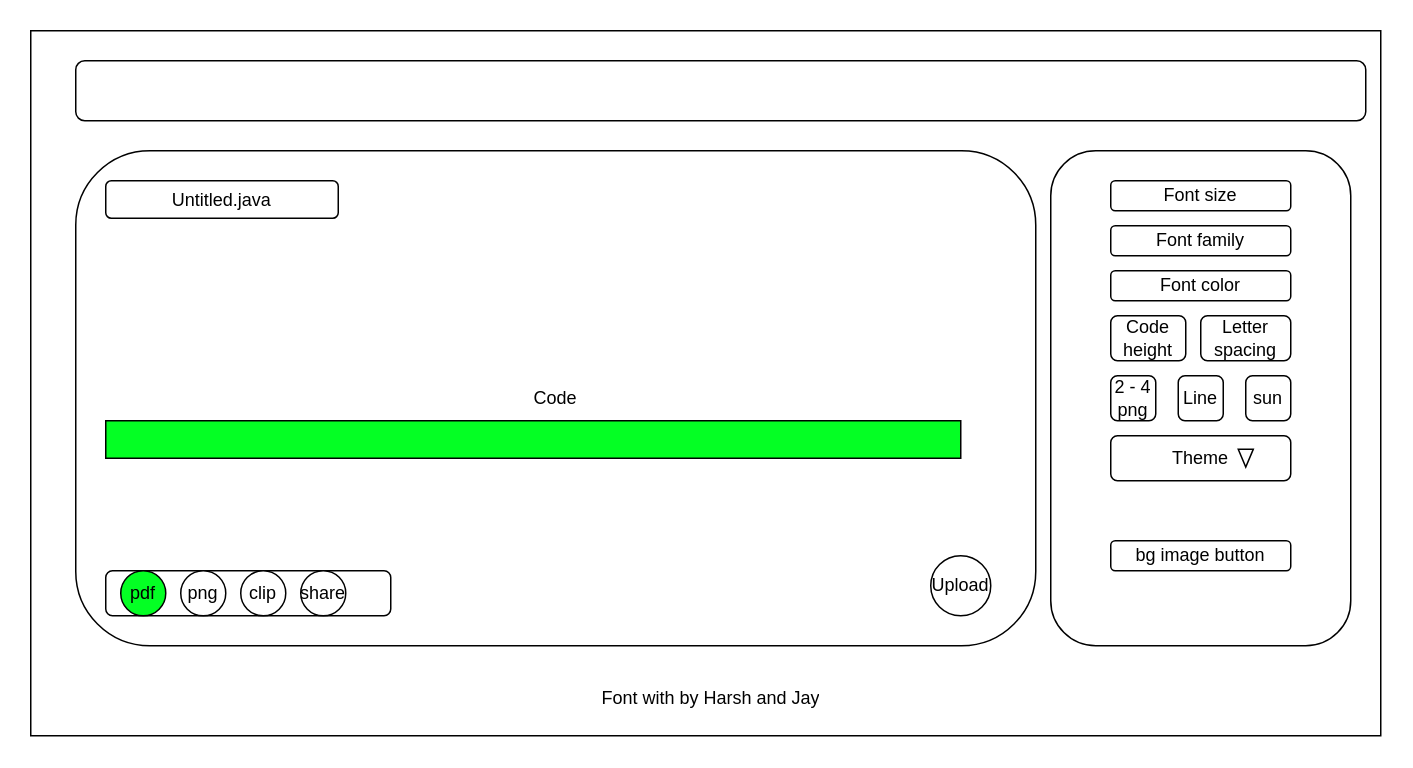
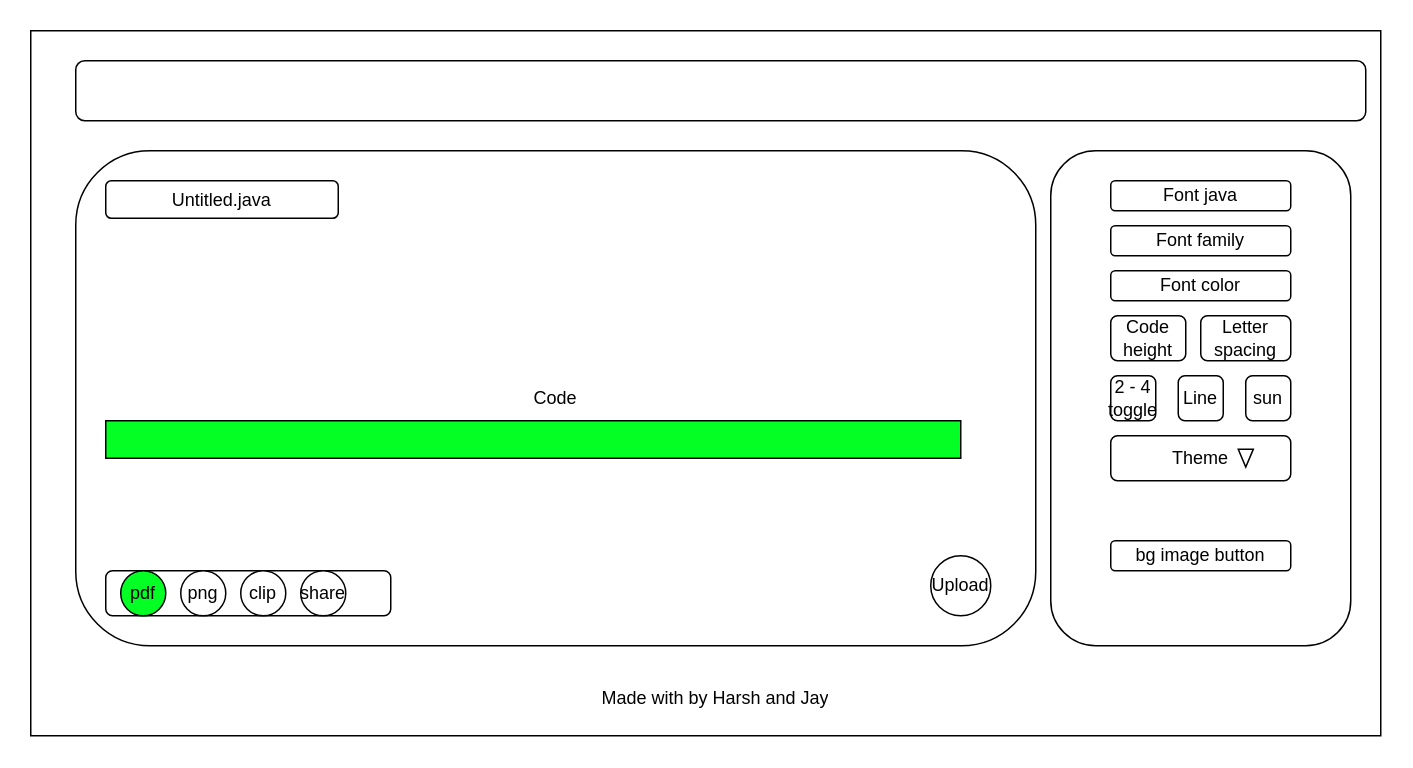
node "Font size": label "Font size" -> "Font java"
node "2 - 4 png": label "2 - 4 png" -> "2 - 4 toggle"
node "Font with by Harsh and Jay": label "Font with by Harsh and Jay" -> "Made with by Harsh and Jay"
